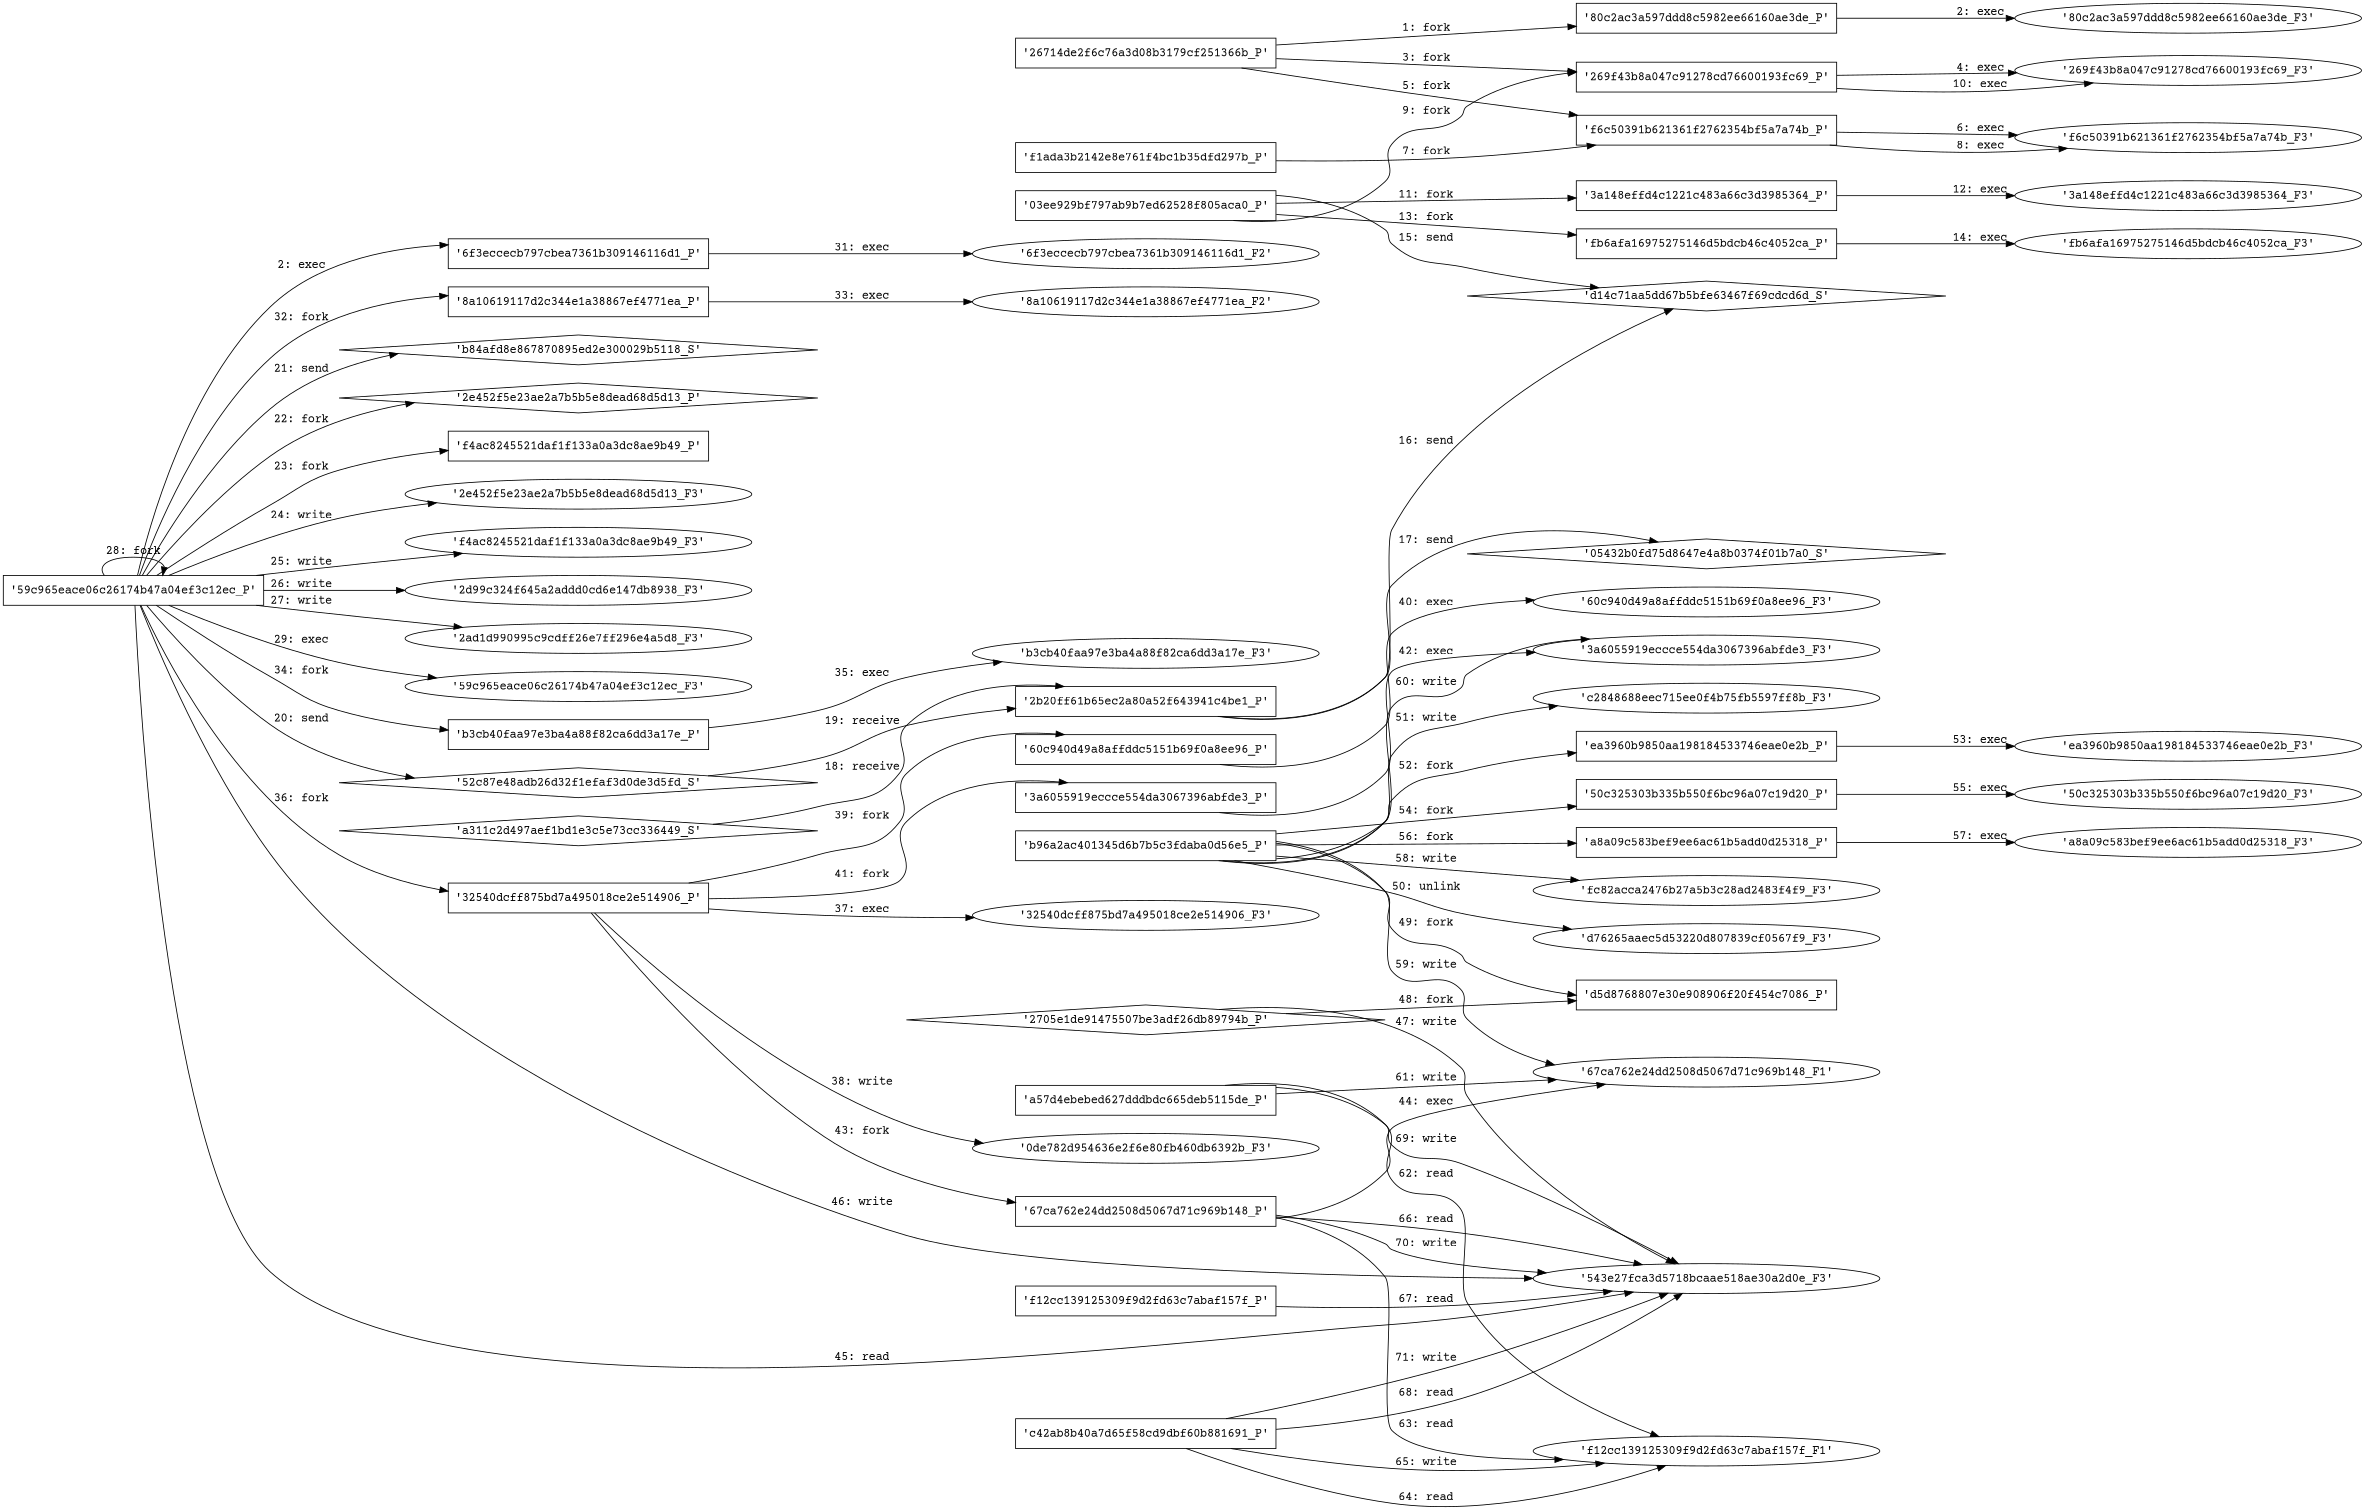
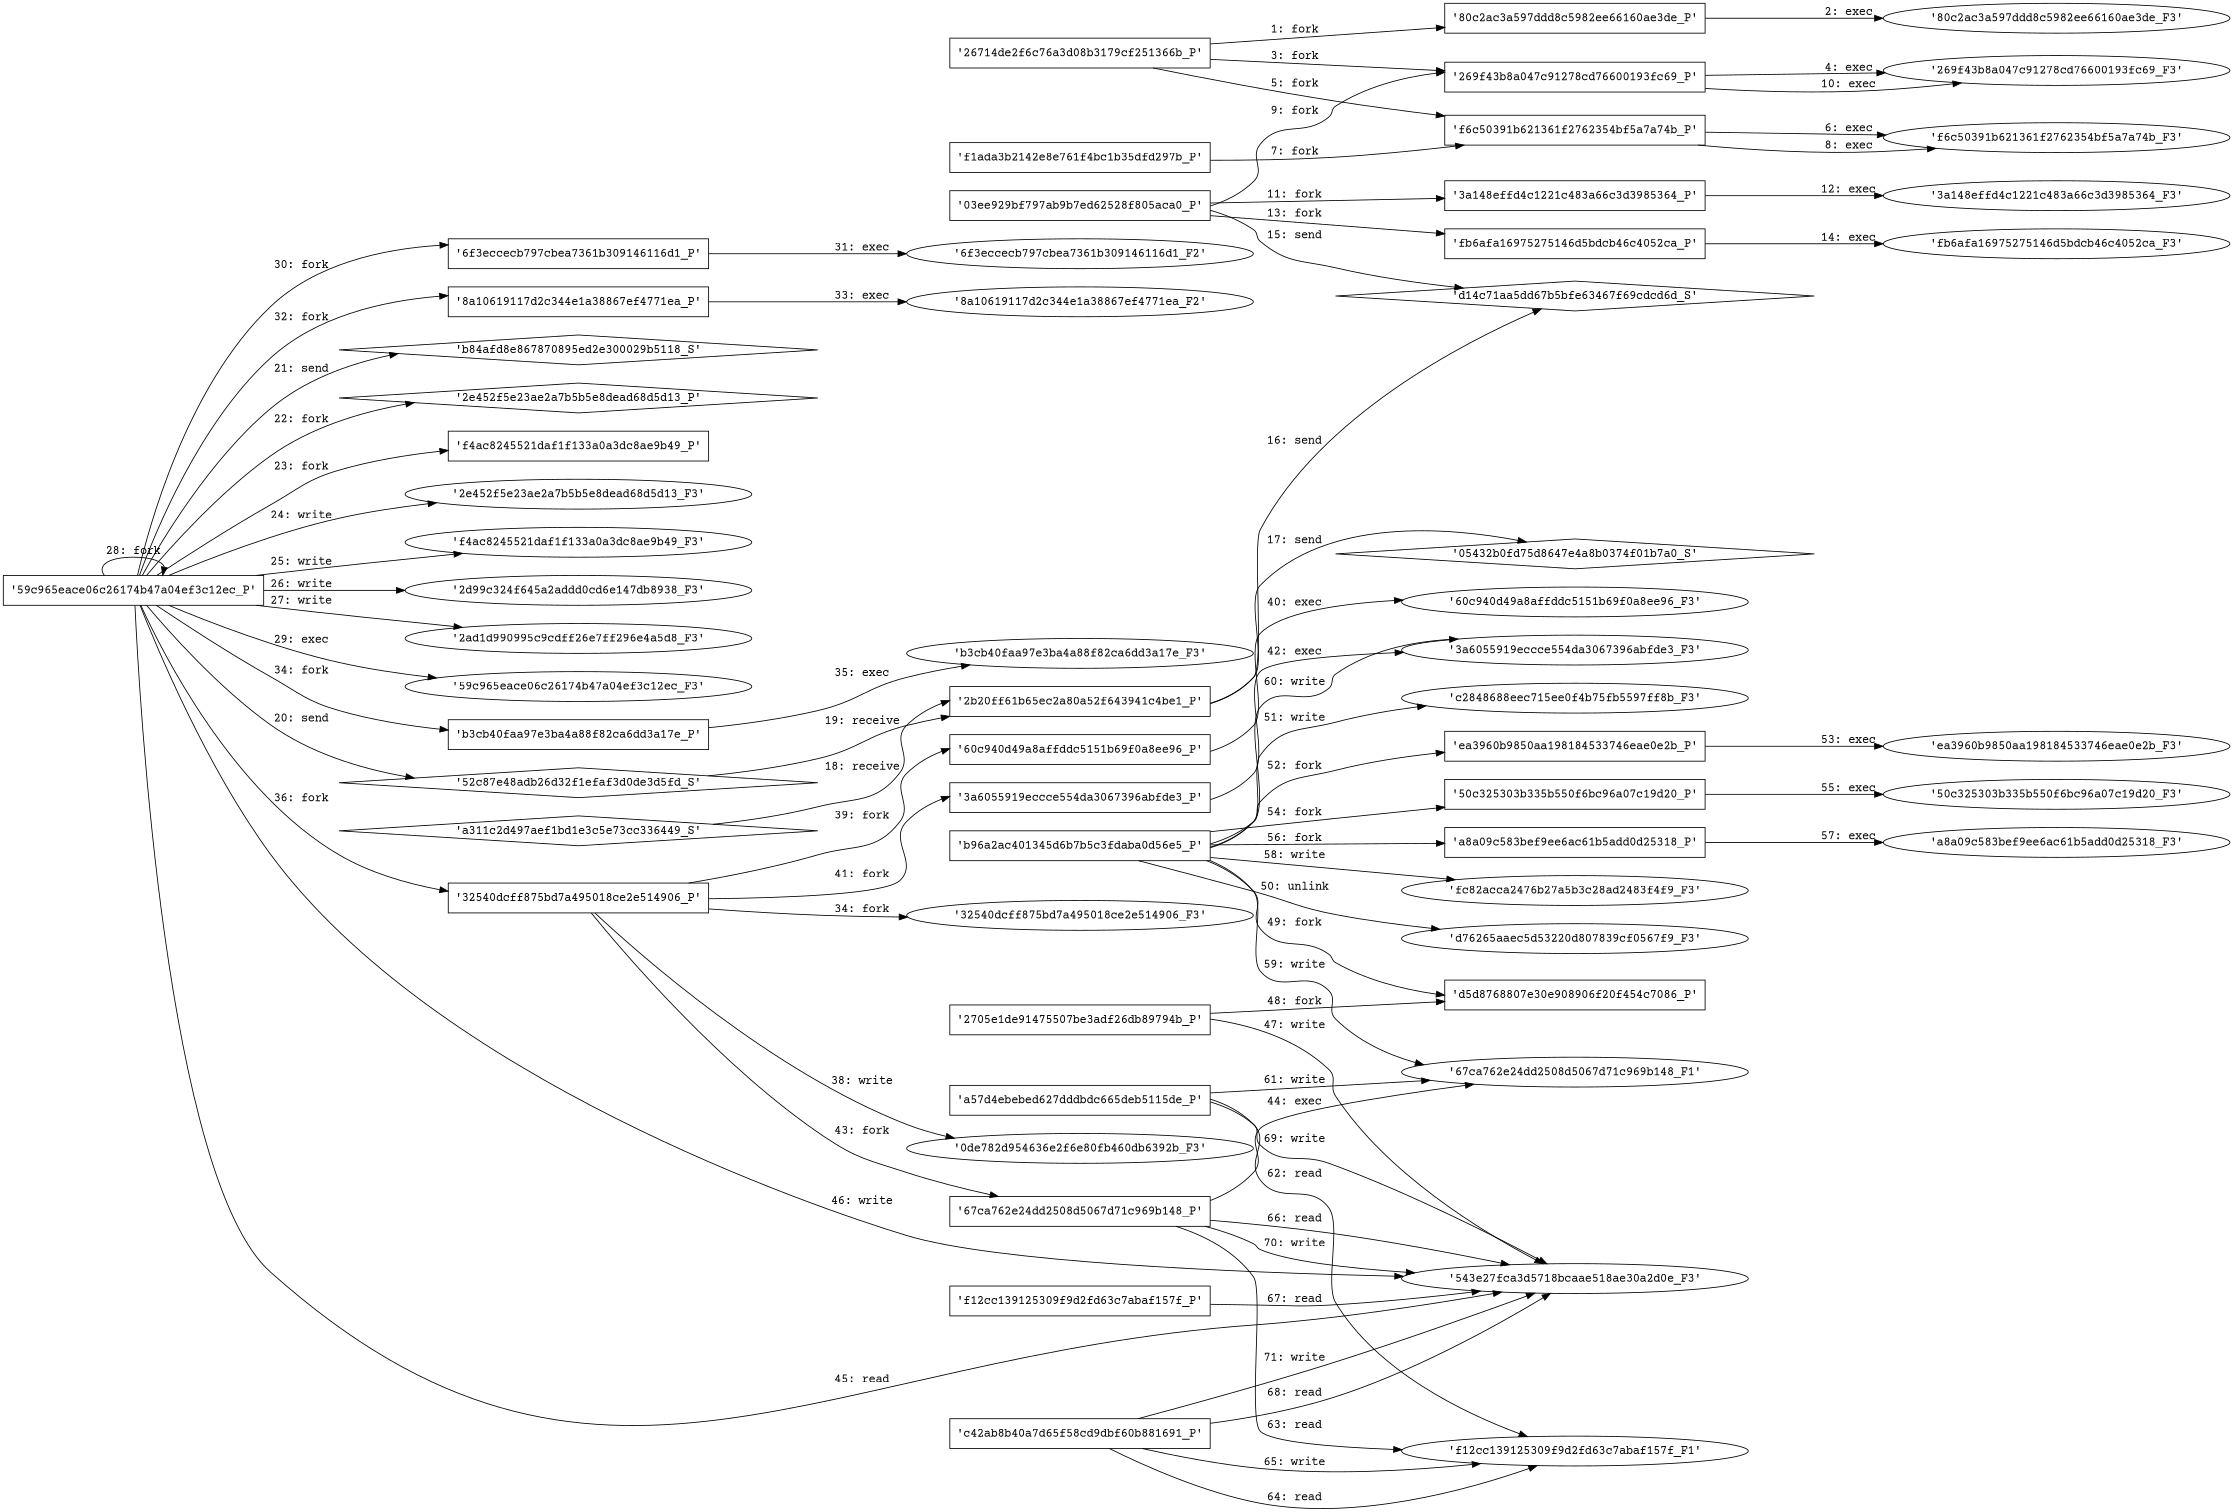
edge "'59c965eace06c26174b47a04ef3c12ec_P'" -> "'6f3eccecb797cbea7361b309146116d1_P'": label "2: exec" -> "30: fork"
edge "'32540dcff875bd7a495018ce2e514906_P'" -> "'32540dcff875bd7a495018ce2e514906_F3'": label "37: exec" -> "34: fork"
node "'2705e1de91475507be3adf26db89794b_P'": shape diamond -> box
